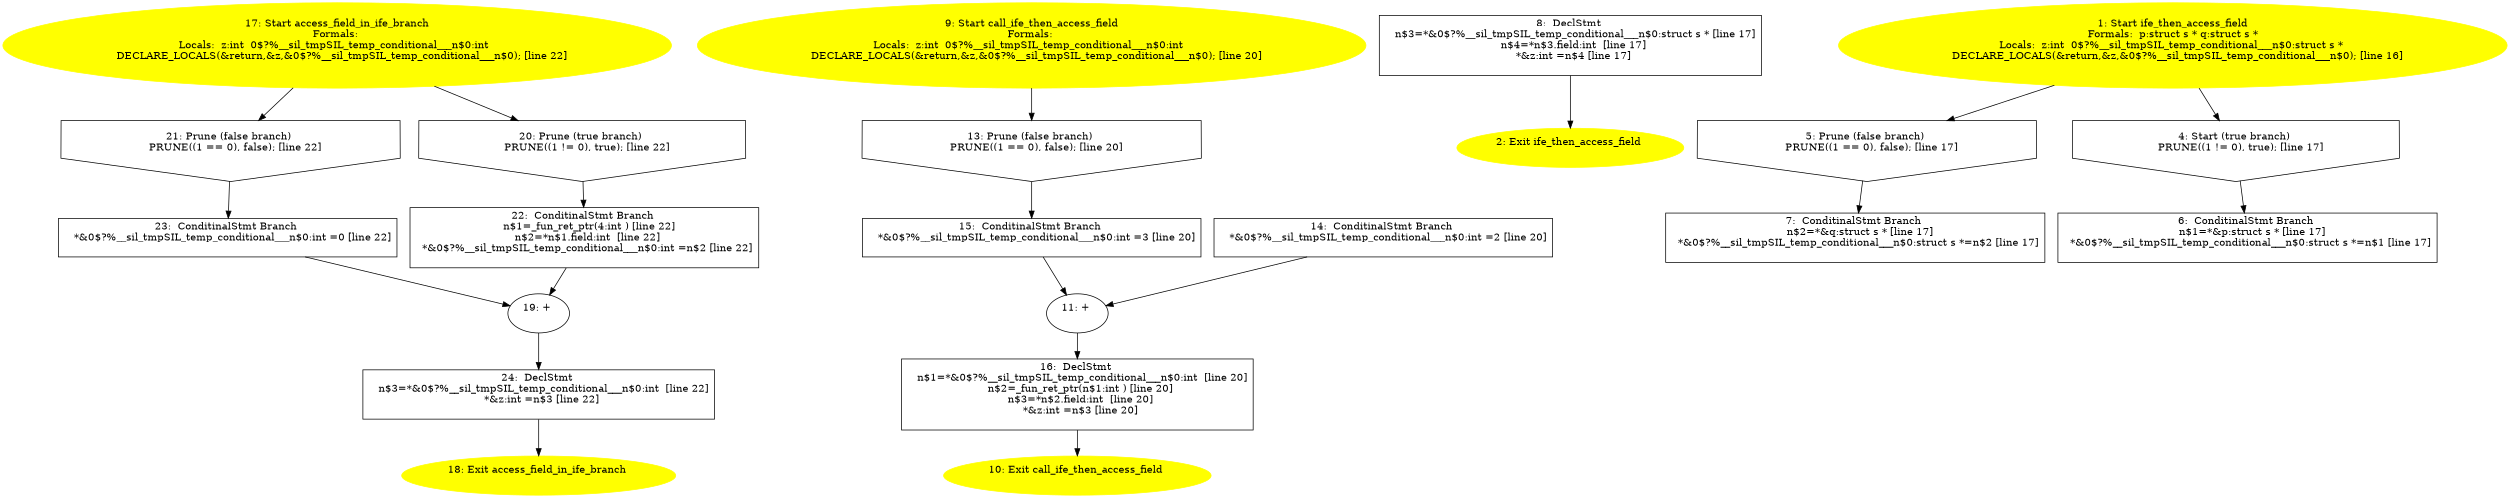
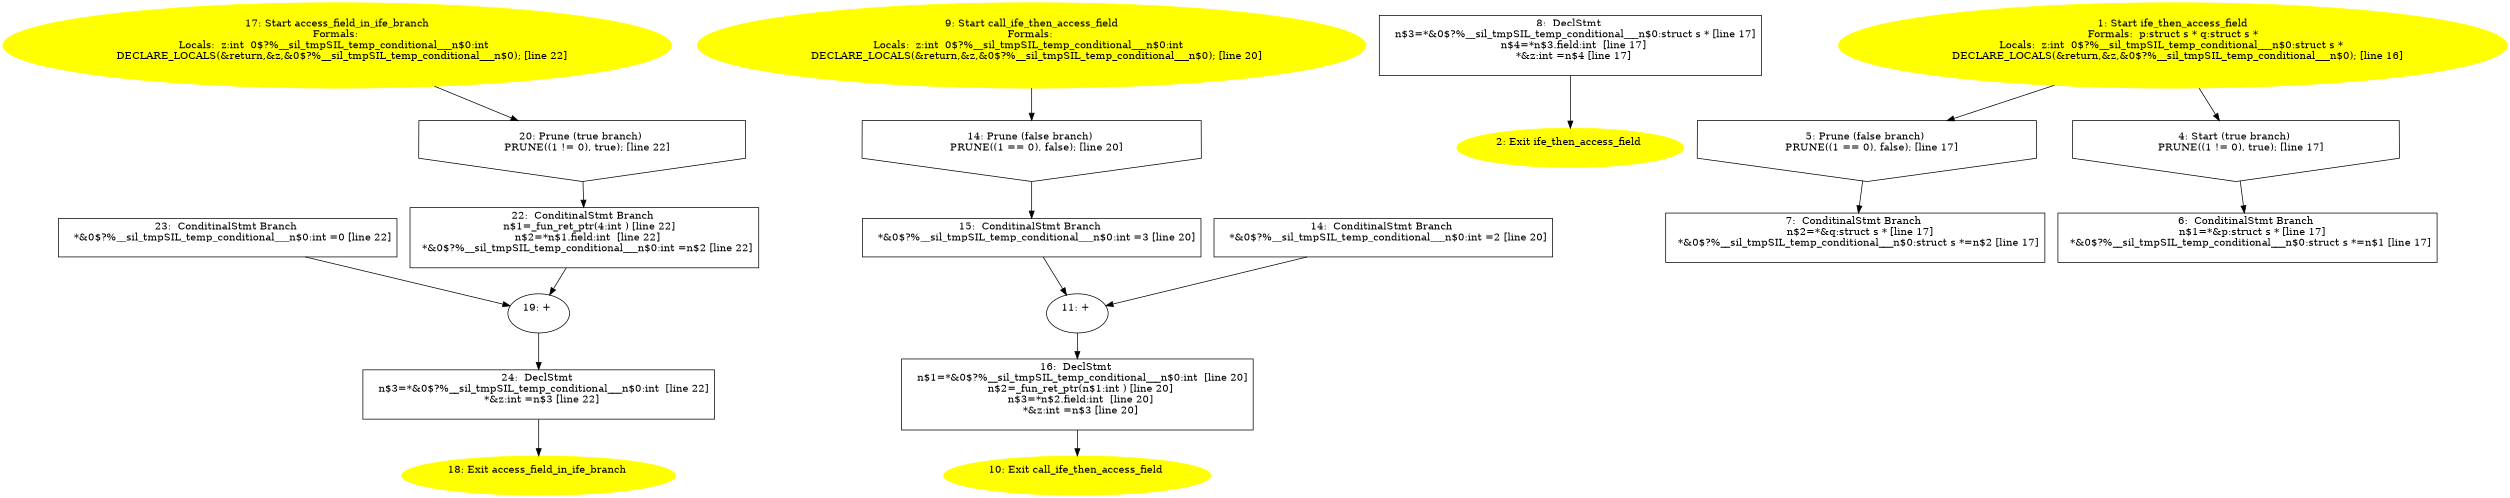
node "21: Prune (false branch) PRUNE((1 == 0), false); [line 22]": removed
node "13: Prune (false branch) PRUNE((1 == 0), false); [line 20]": label "13: Prune (false branch) PRUNE((1 == 0), false); [line 20]" -> "14: Prune (false branch) PRUNE((1 == 0), false); [line 20]"
